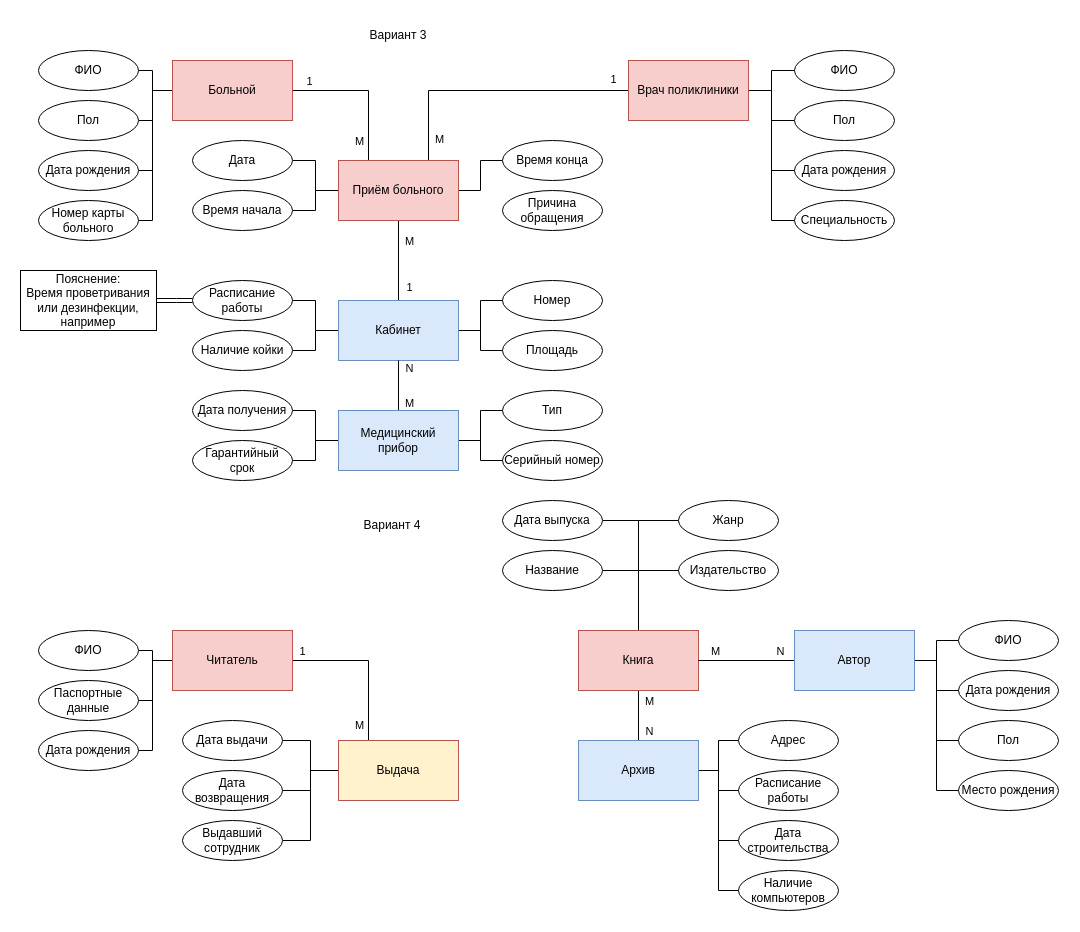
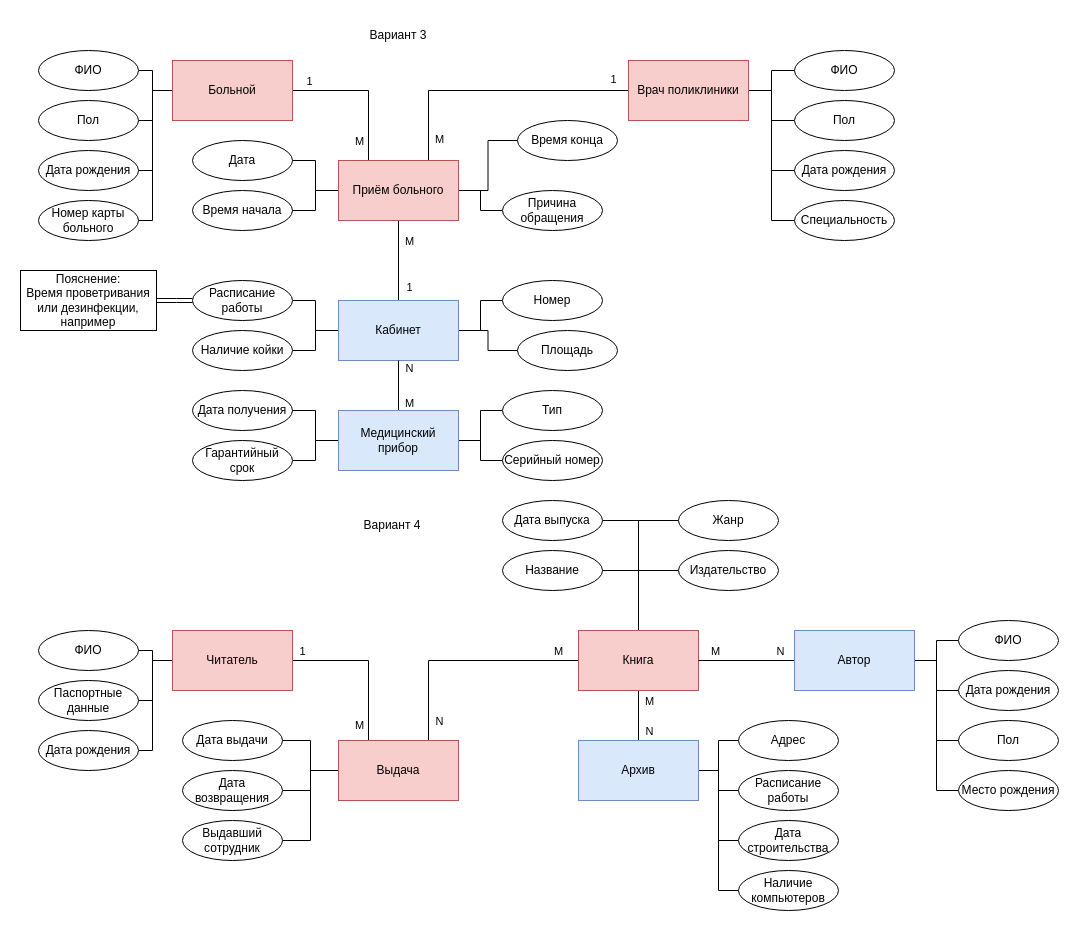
node "Время конца": moved (553, 161) -> (568, 141)
edge "Приём больного" -- "Причина обращения": added
node "Площадь": moved (553, 351) -> (568, 351)
edge "Книга" -- "Выдача": added, labels "M", "N"
node "Выдача": fillcolor #fff2cc -> #f8cecc
